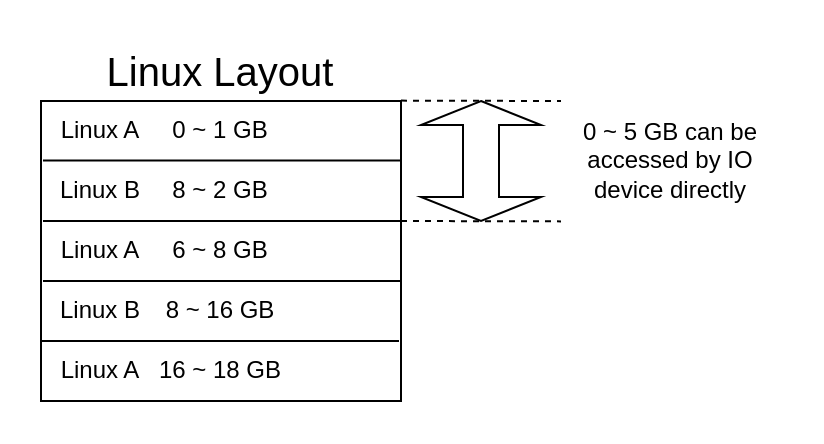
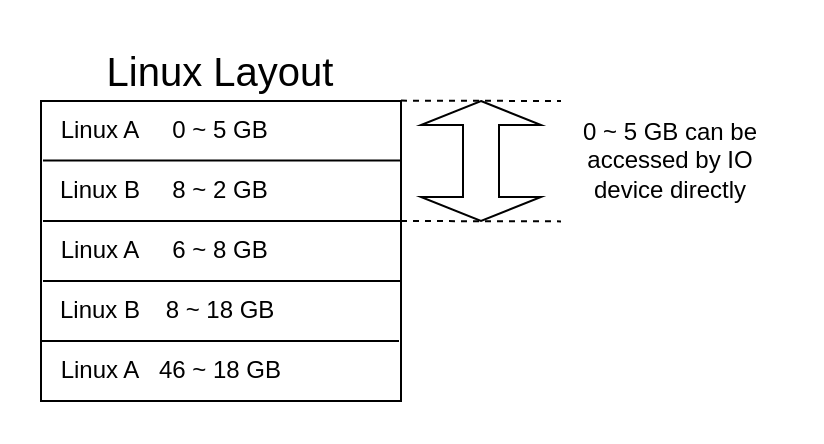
node "0 ~ 1 GB": label "0 ~ 1 GB" -> "0 ~ 5 GB"
node "8 ~ 16 GB": label "8 ~ 16 GB" -> "8 ~ 18 GB"
node "16 ~ 18 GB": label "16 ~ 18 GB" -> "46 ~ 18 GB"
